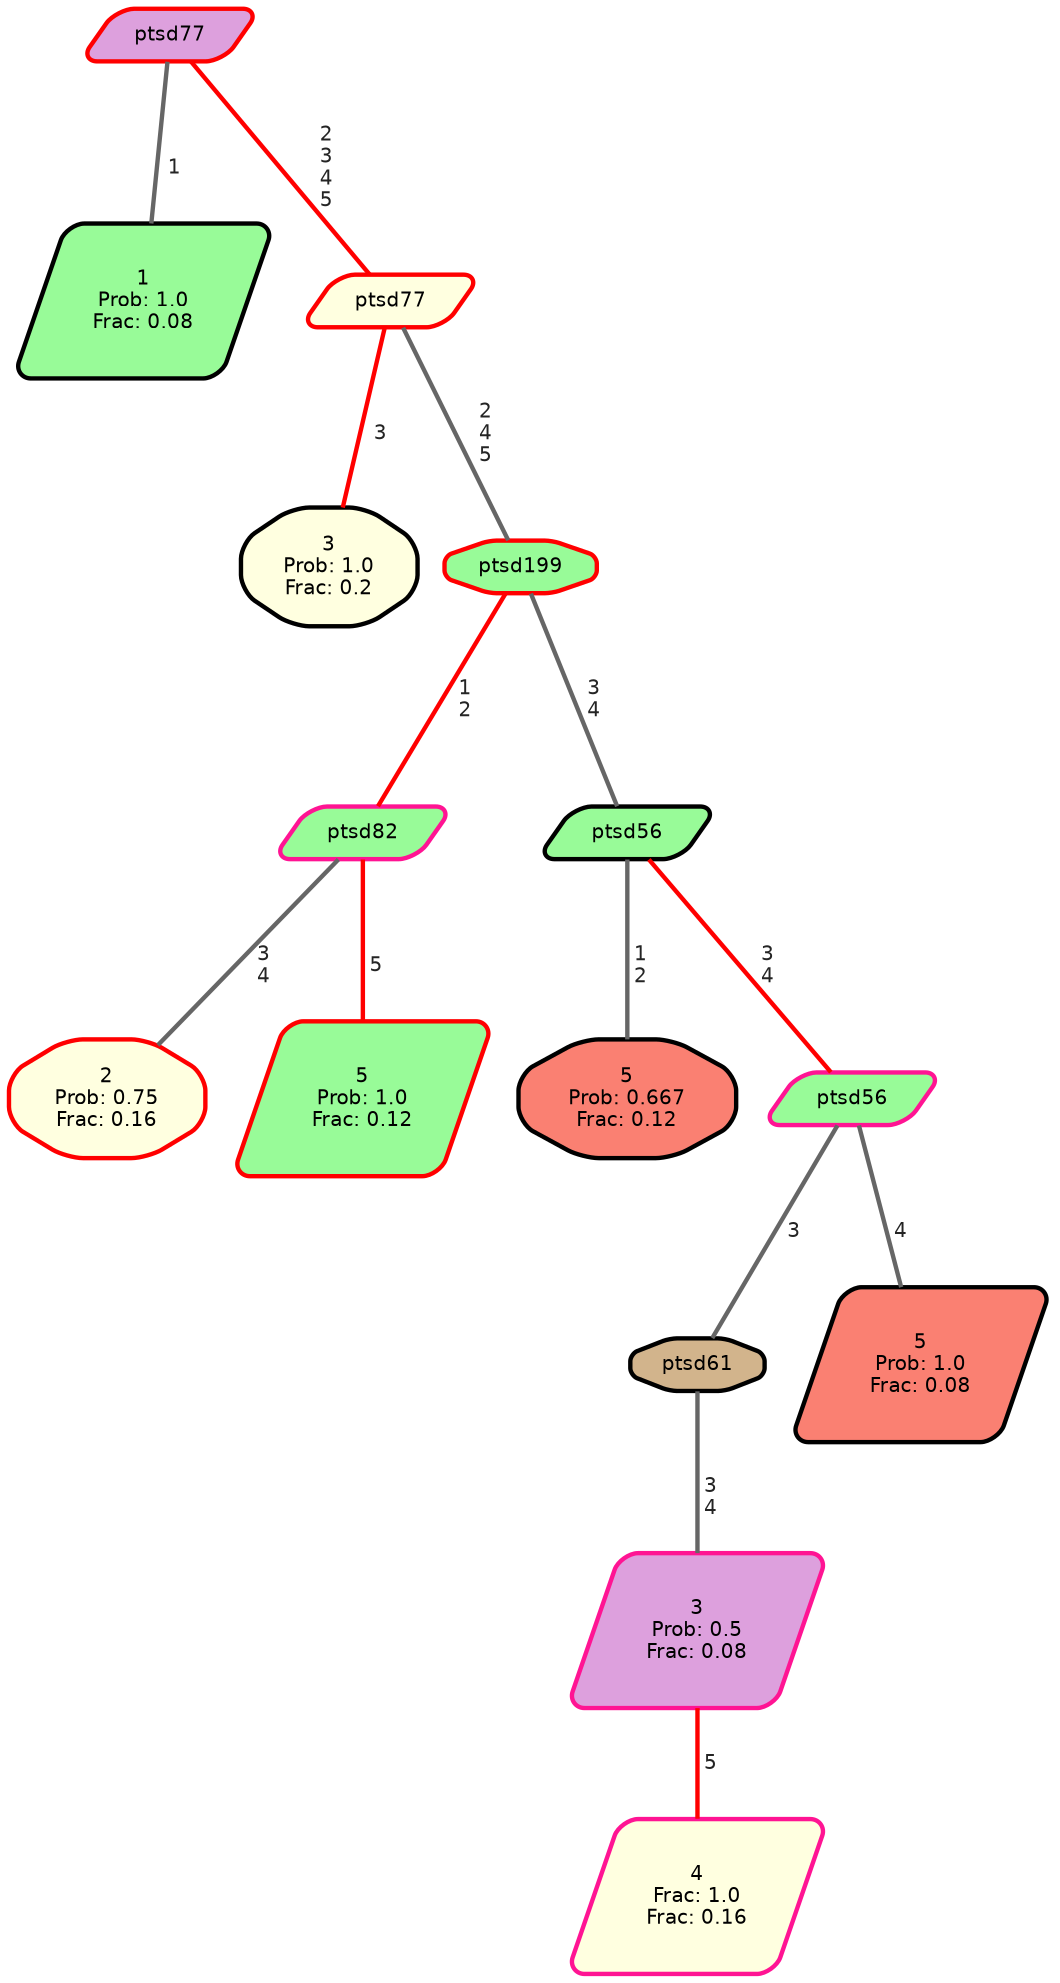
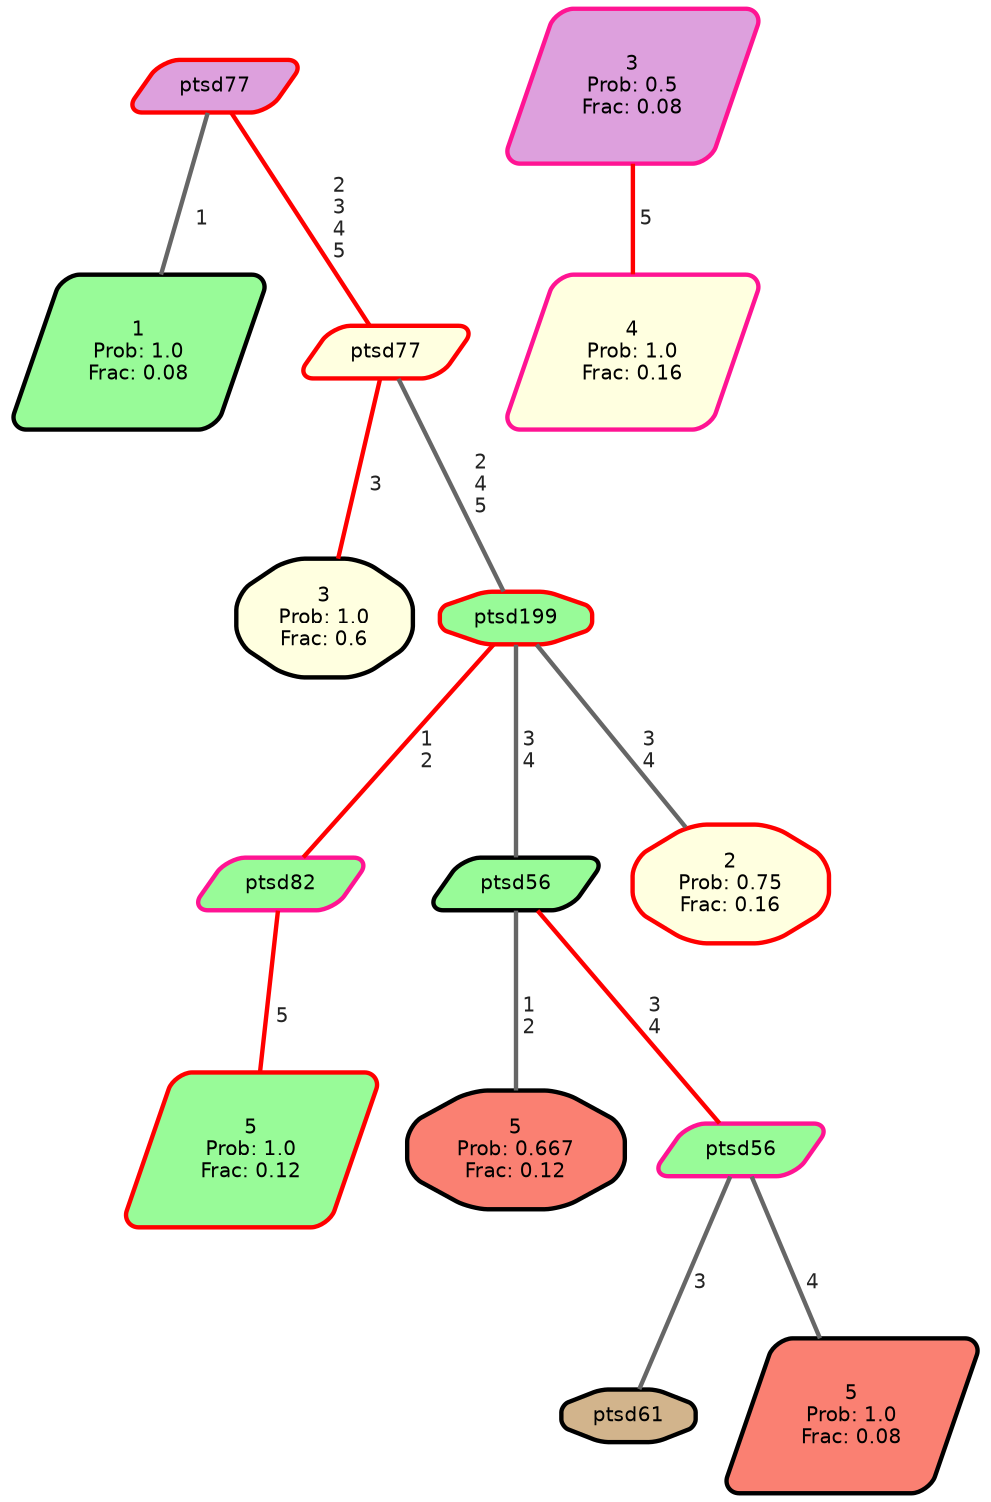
node "3 Prob: 1.0 Frac: 0.2": label "3 Prob: 1.0 Frac: 0.2" -> "3 Prob: 1.0 Frac: 0.6"
edge "ptsd82" -- "2 Prob: 0.75 Frac: 0.16": now "ptsd199" -- "2 Prob: 0.75 Frac: 0.16"
edge "ptsd61" -- "3 Prob: 0.5 Frac: 0.08": removed, label "3 4"
node "4 Frac: 1.0 Frac: 0.16": label "4 Frac: 1.0 Frac: 0.16" -> "4 Prob: 1.0 Frac: 0.16"
